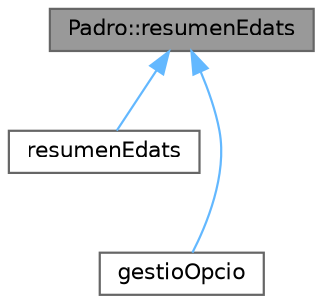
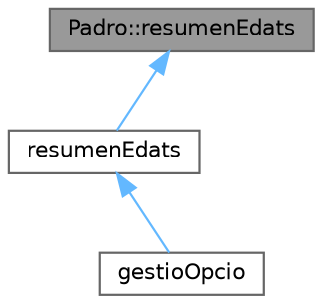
edge "gestioOpcio" -> "Padro::resumenEdats": now "gestioOpcio" -> "resumenEdats"
